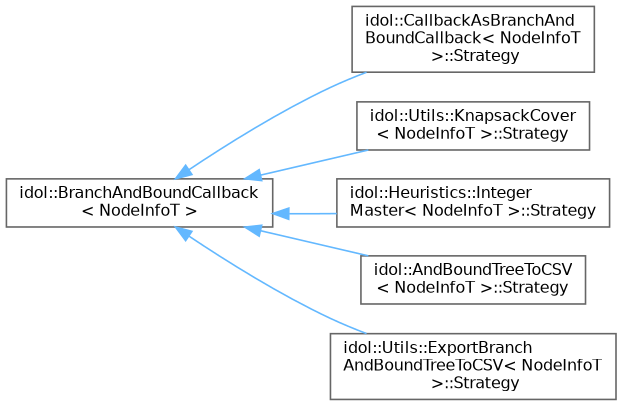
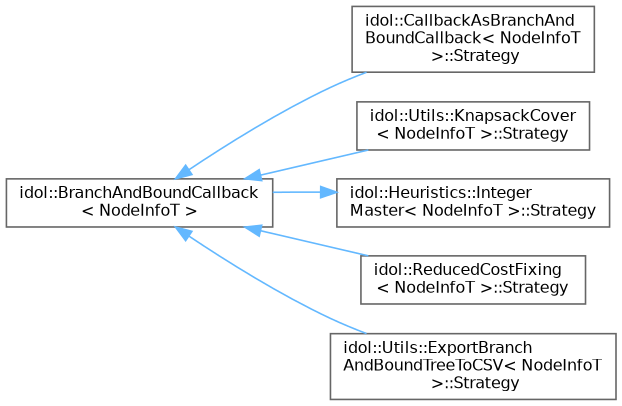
edge "idol::Heuristics::Integer Master< NodeInfoT >::Strategy" -> "idol::BranchAndBoundCallback < NodeInfoT >": reversed
node "idol::AndBoundTreeToCSV < NodeInfoT >::Strategy": label "idol::AndBoundTreeToCSV < NodeInfoT >::Strategy" -> "idol::ReducedCostFixing < NodeInfoT >::Strategy"
